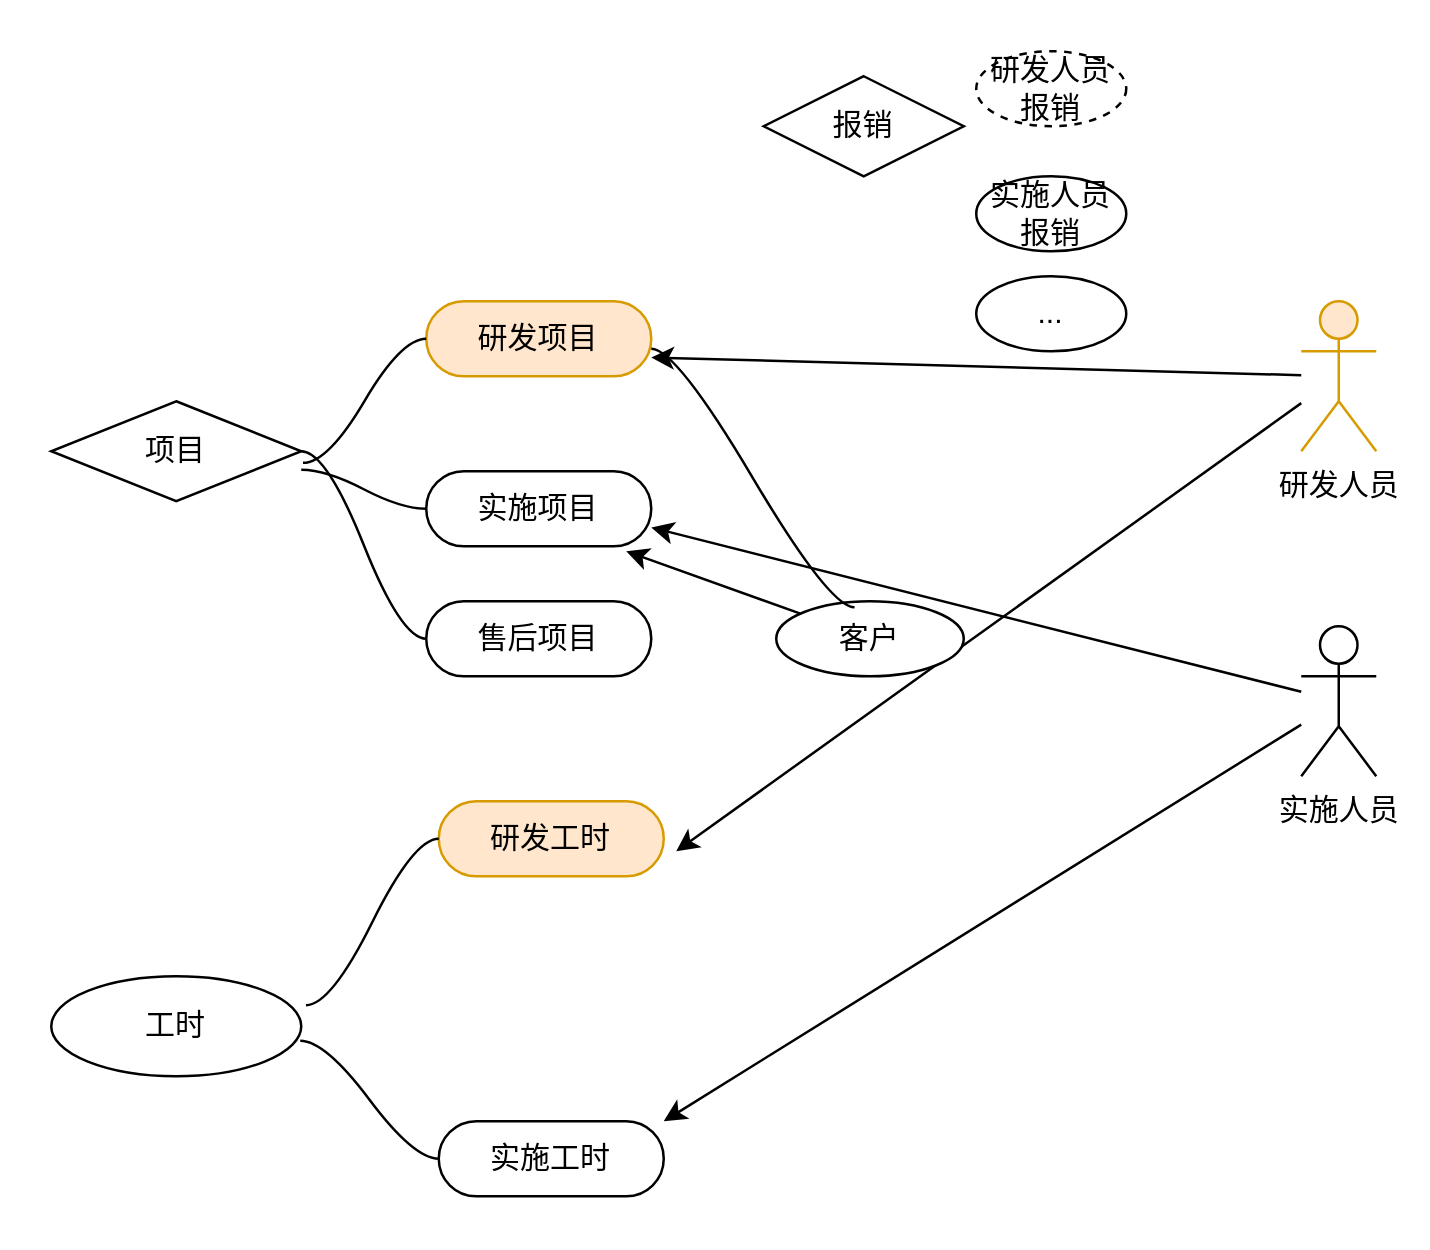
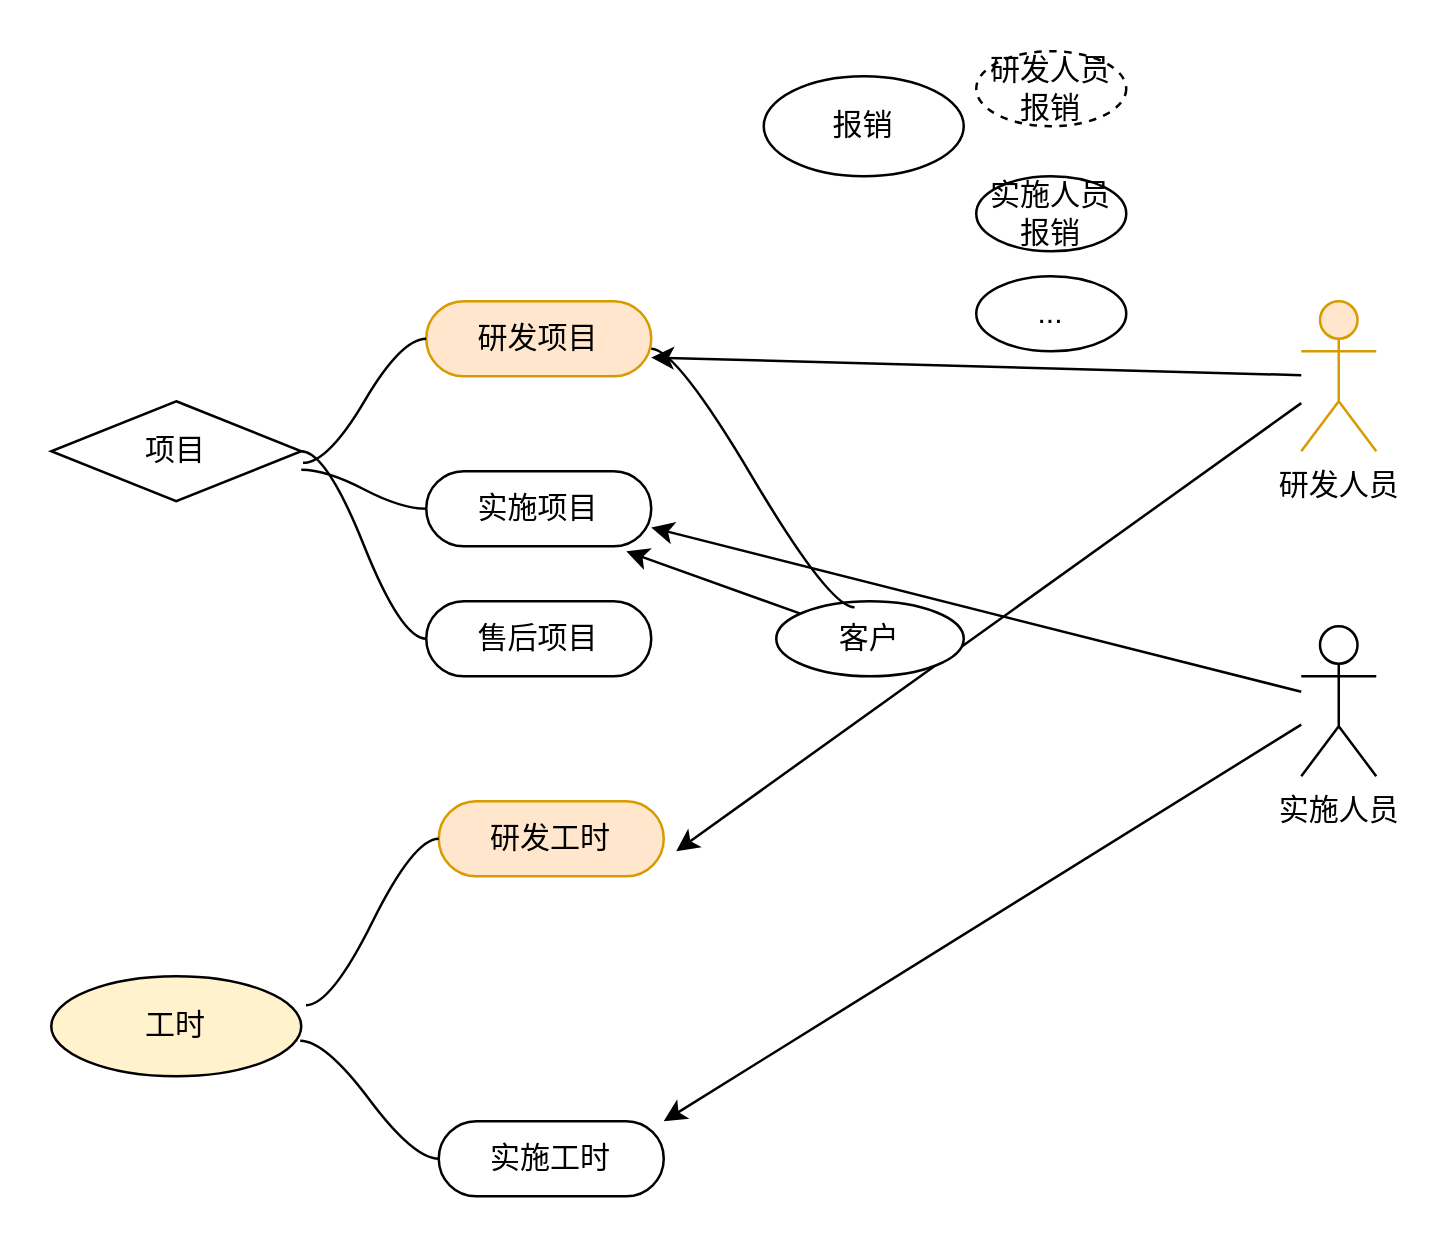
node "报销": shape diamond -> ellipse
node "工时": fillcolor #ffffff -> #fff2cc
